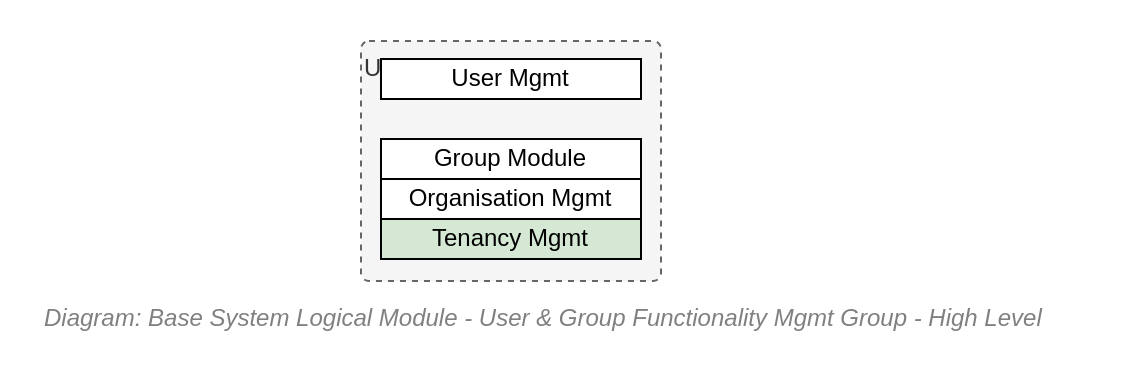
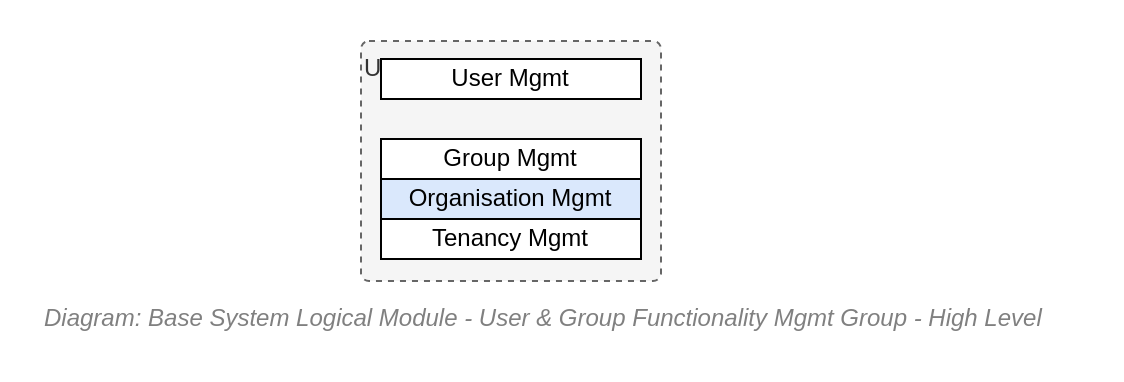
node "Group Module": label "Group Module" -> "Group Mgmt"
node "Organisation Mgmt": fillcolor #ffffff -> #dae8fc
node "Tenancy Mgmt": fillcolor #d5e8d4 -> #ffffff
